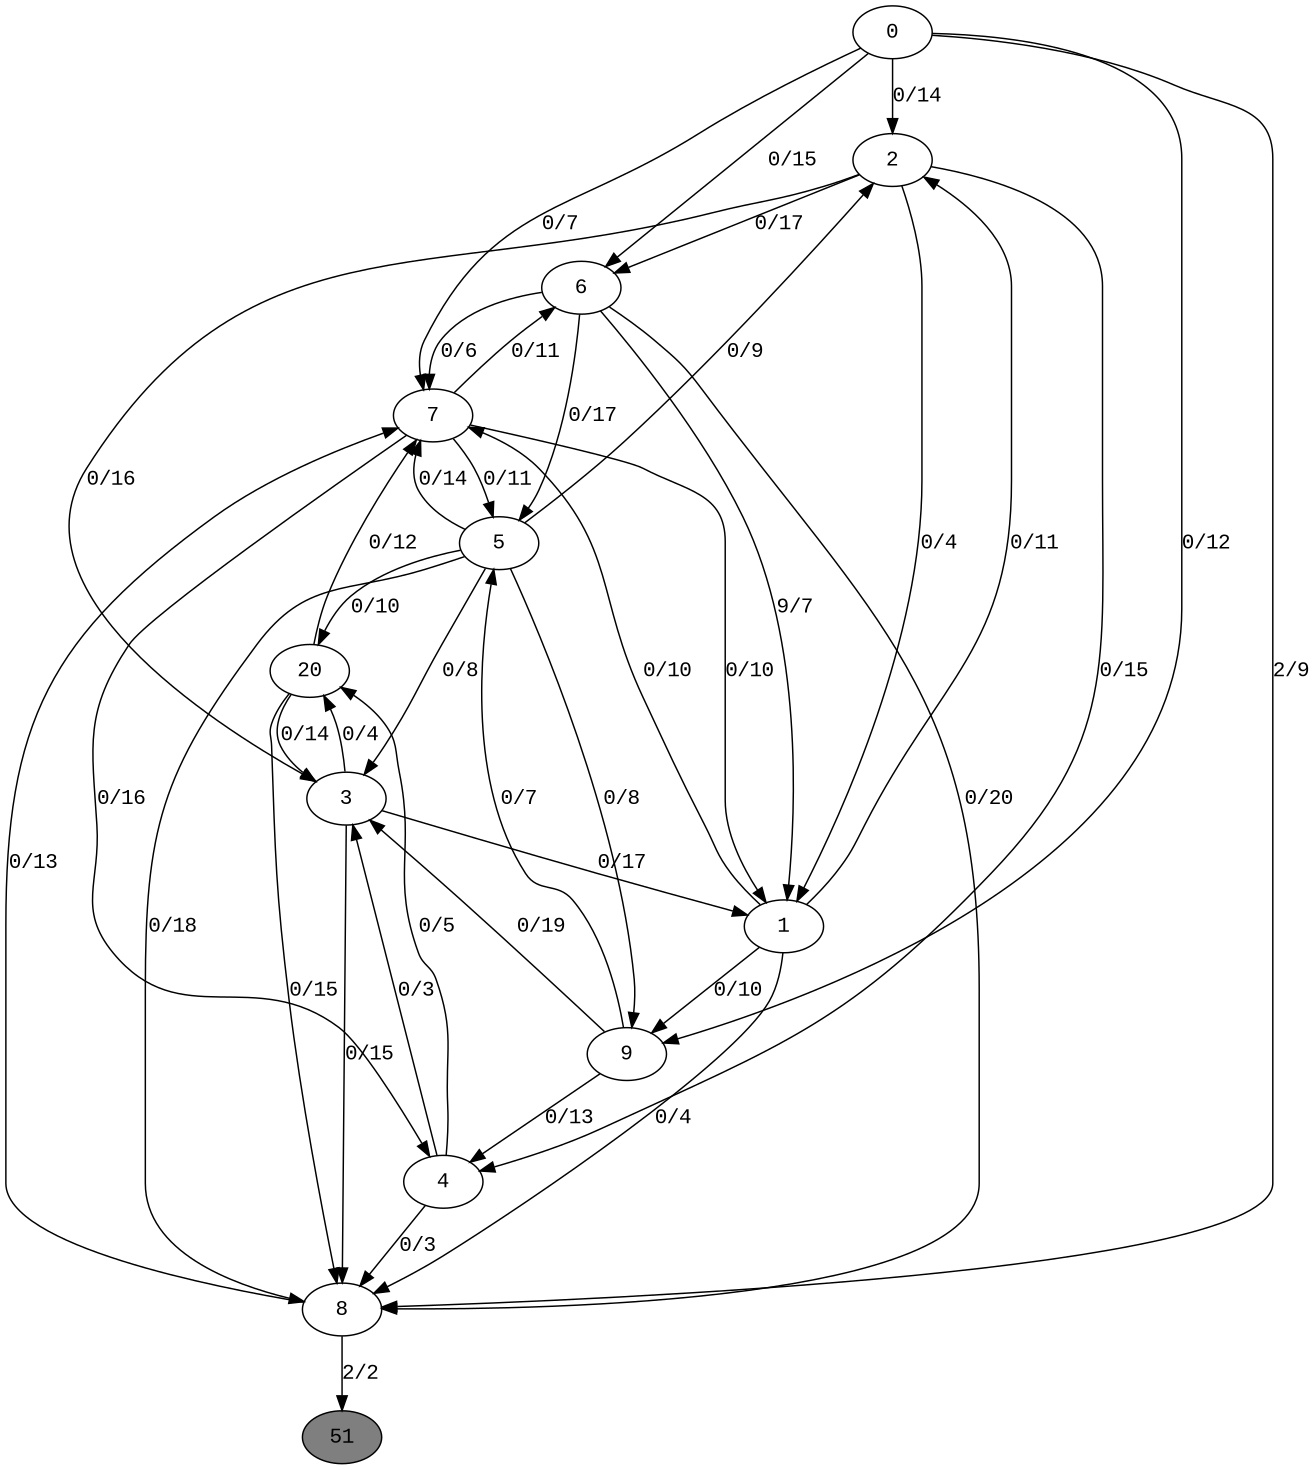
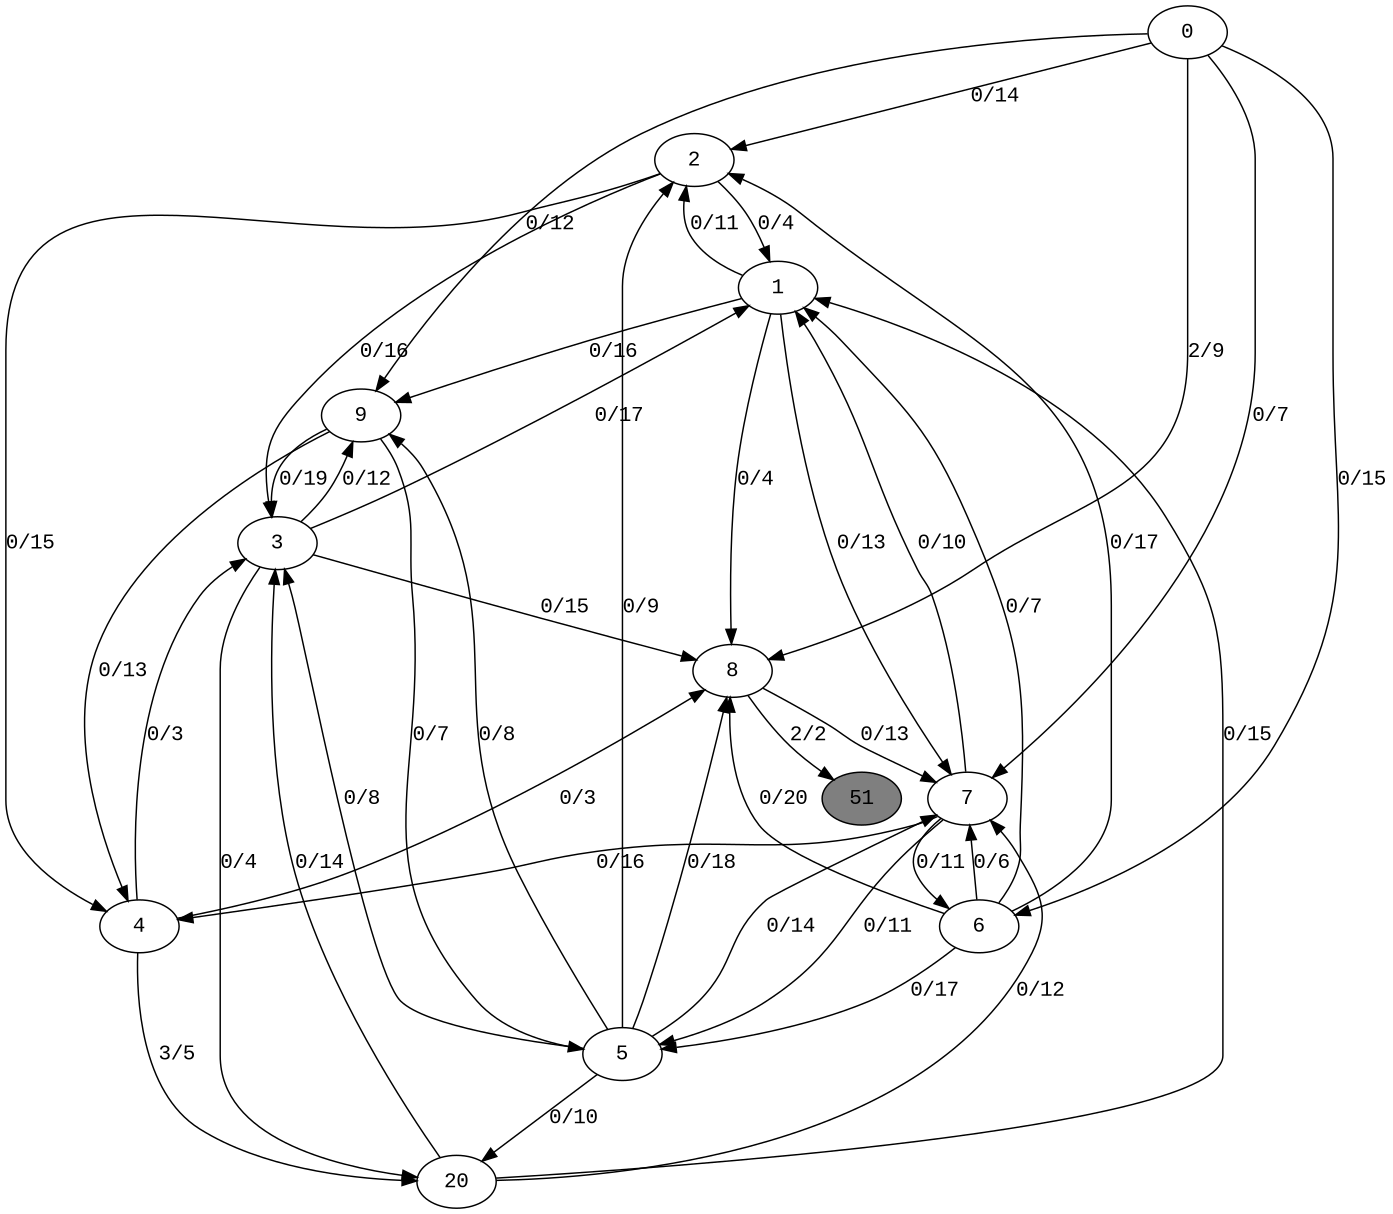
edge "2" -> "6": reversed
edge "3" -> "9": added, label "0/12"
edge "6" -> "1": label "9/7" -> "0/7"
edge "1" -> "7": label "0/10" -> "0/13"
edge "4" -> "20": label "0/5" -> "3/5"
edge "20" -> "8": now "20" -> "1"
edge "1" -> "9": label "0/10" -> "0/16"
